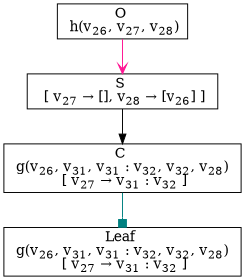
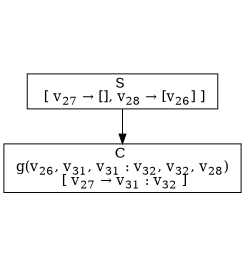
node "O": removed
node "Leaf": removed
